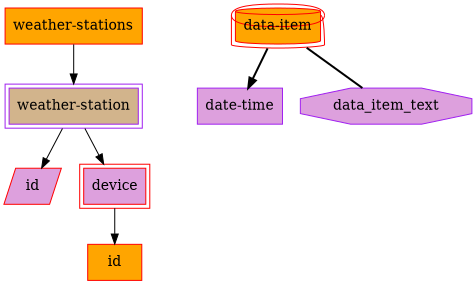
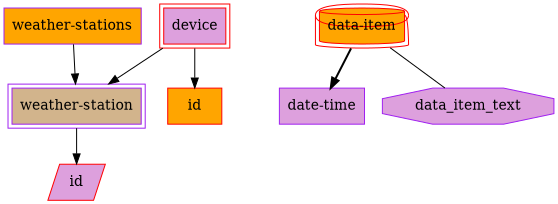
node "weather-stations": color red -> purple
edge "data-item" -- "data_item_text": style bold -> solid
edge "weather-station" -> "device": reversed
